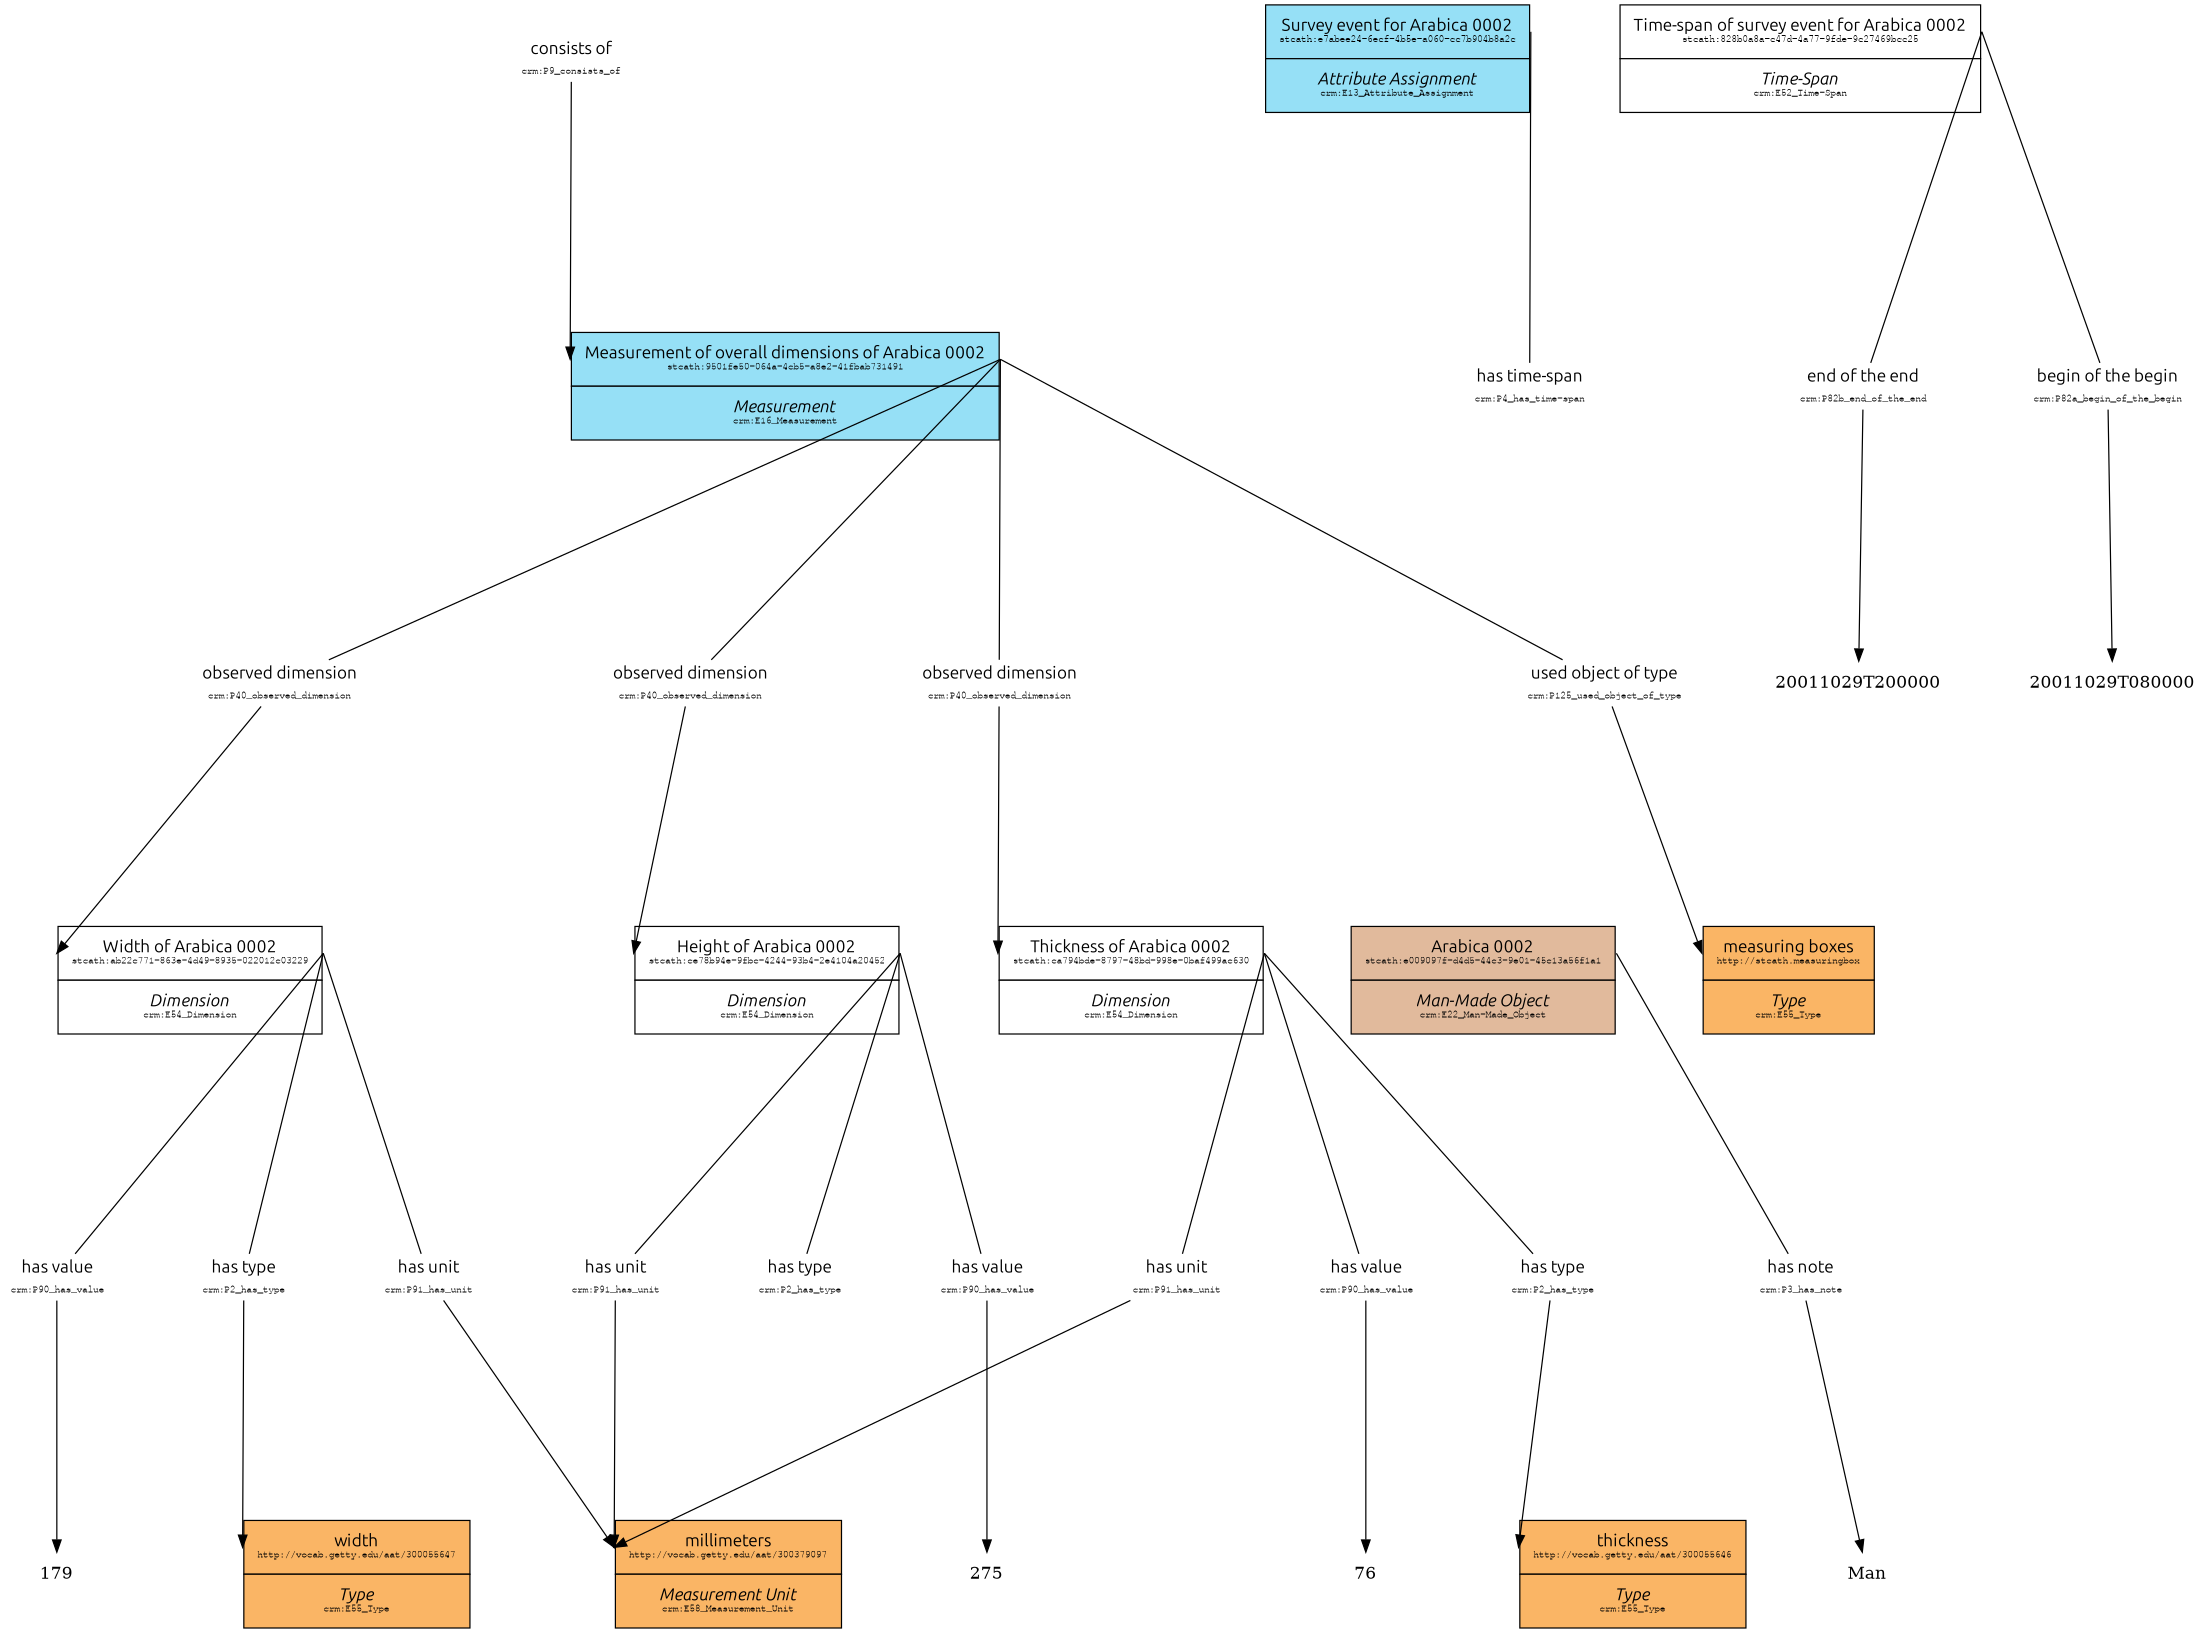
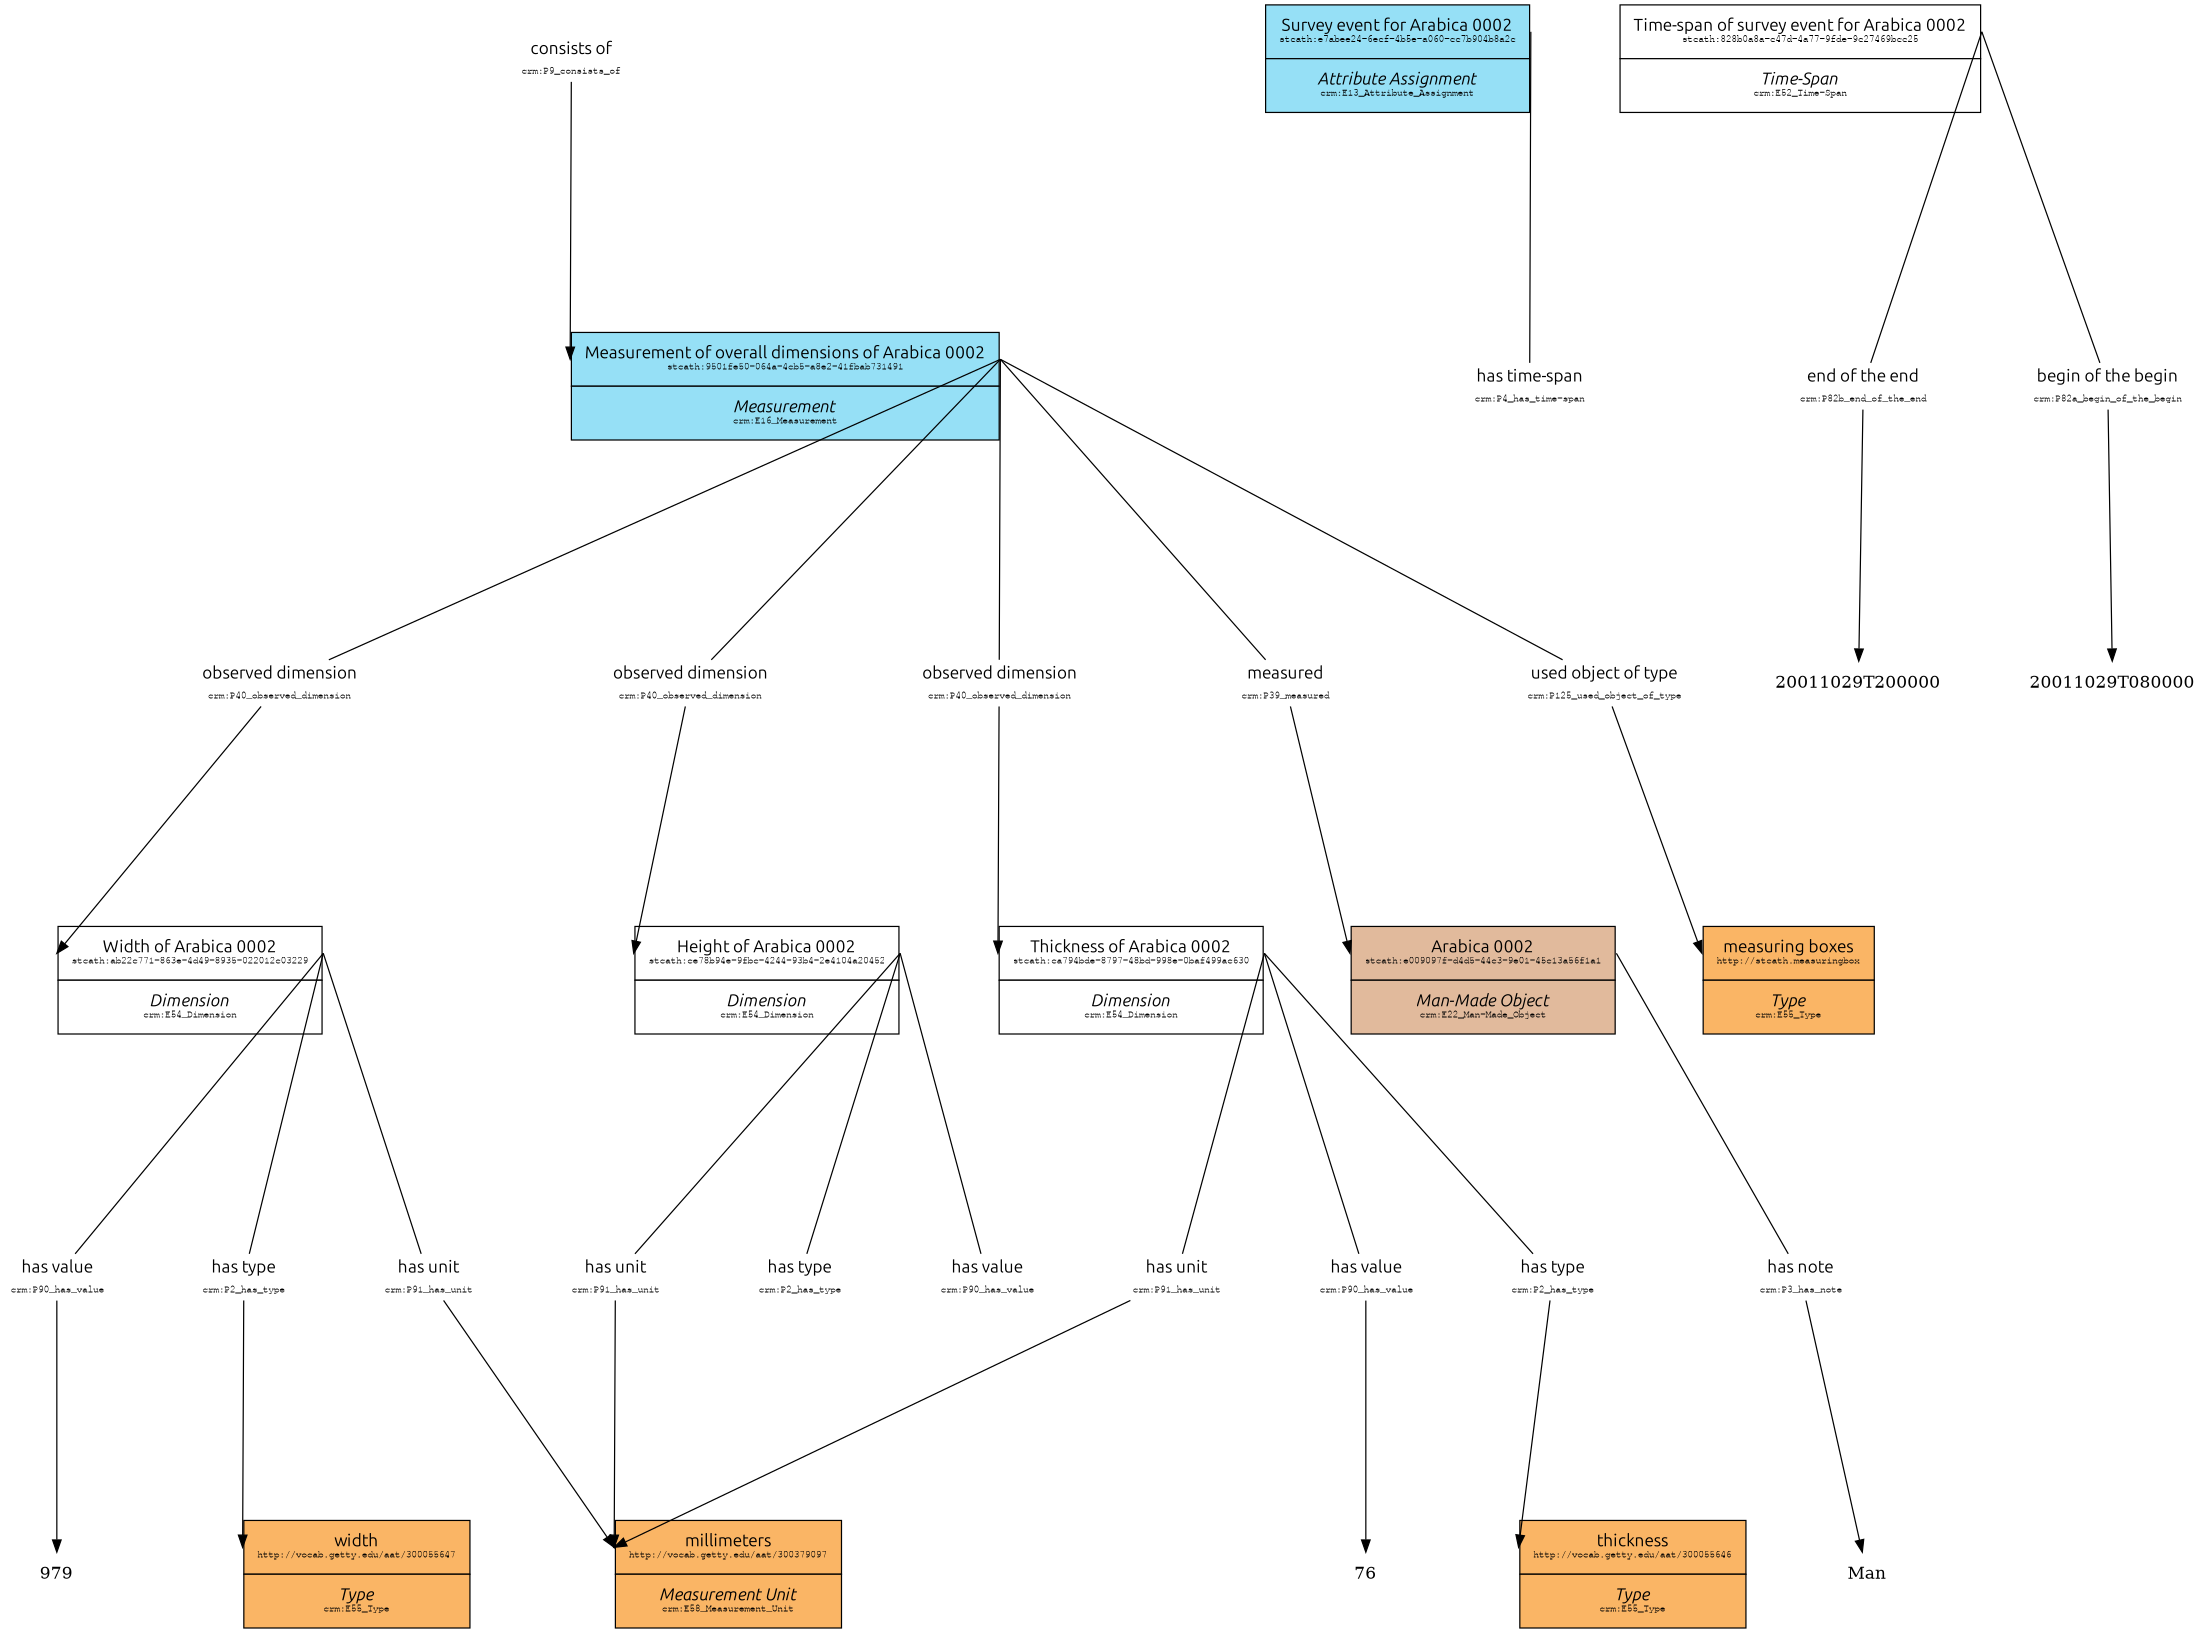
node "measured": added
node "179": label "179" -> "979"
node "275": removed
